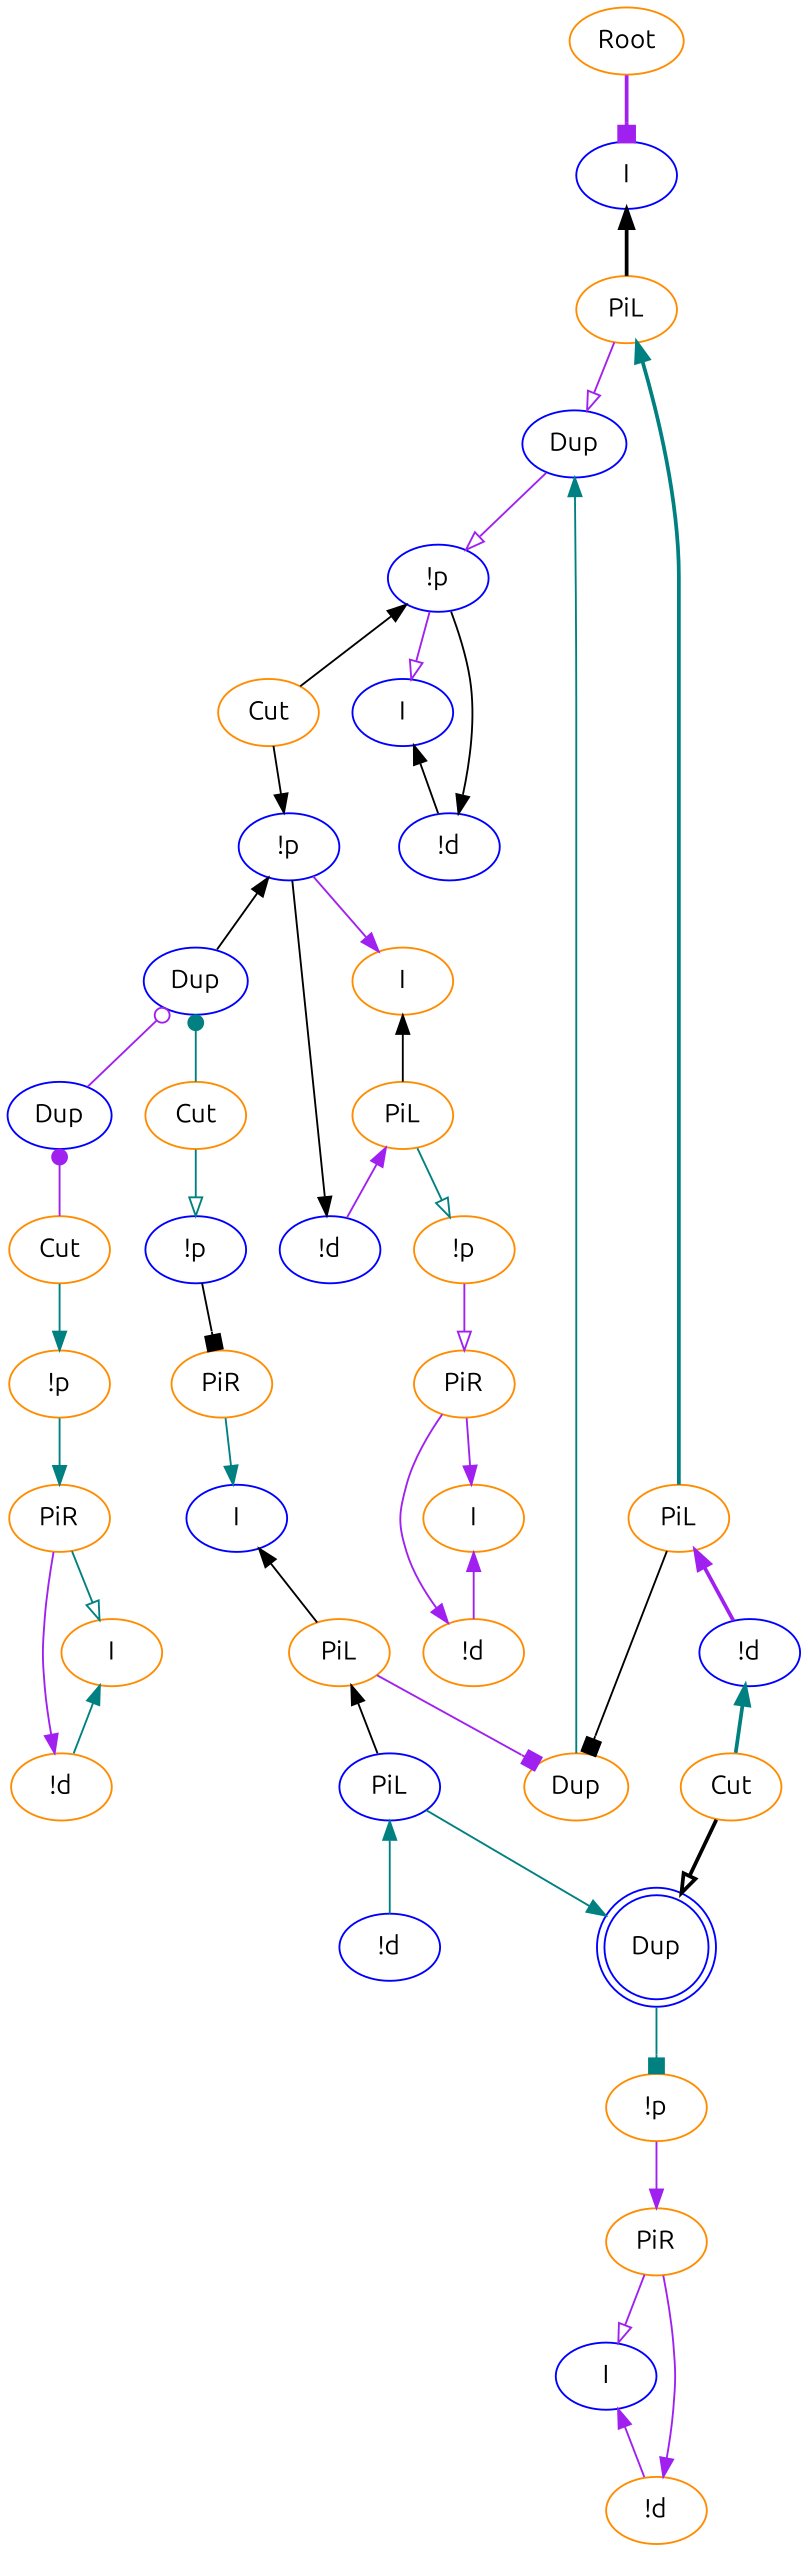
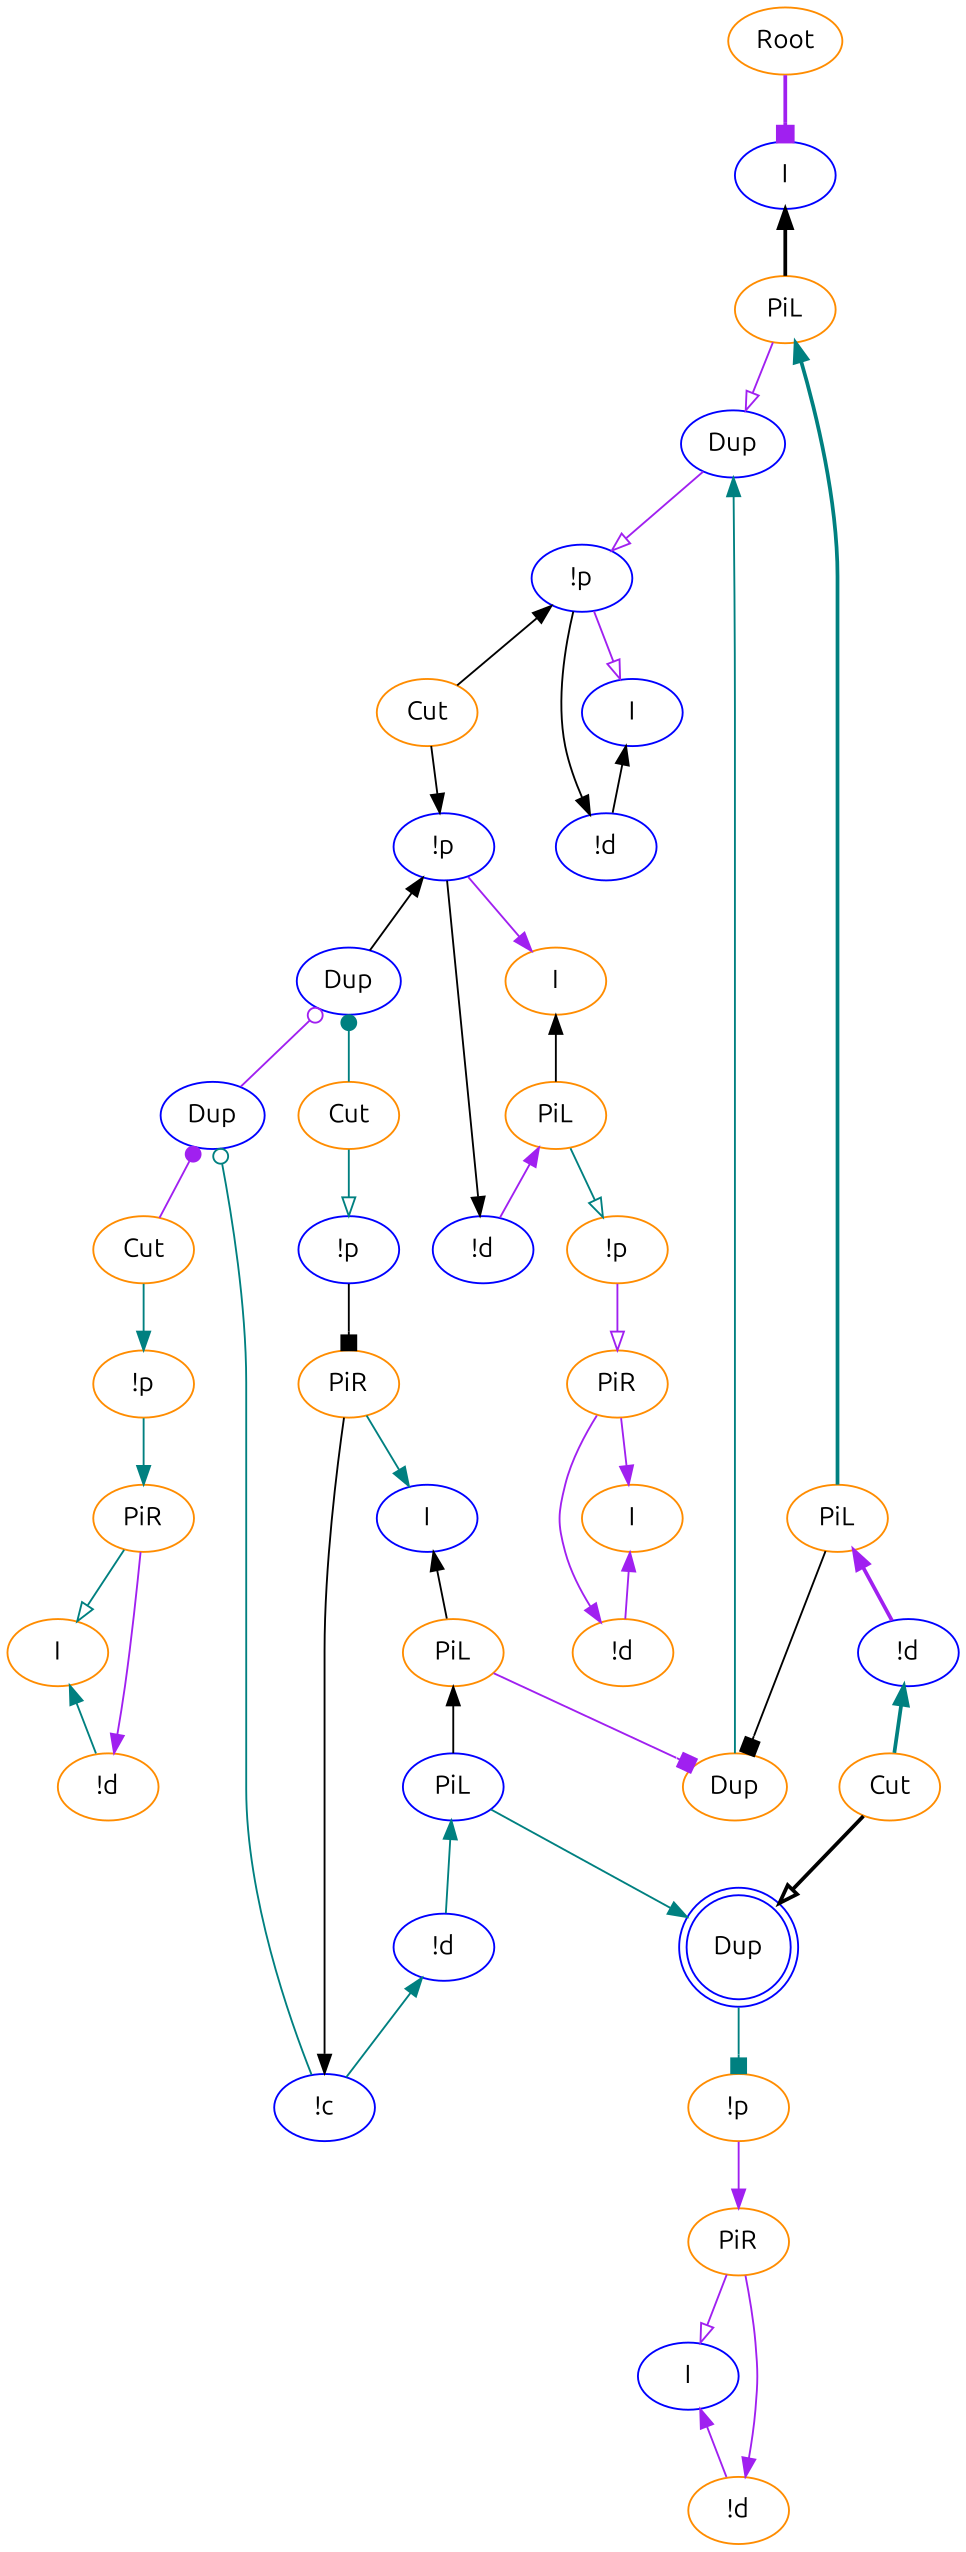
node "!c": added
